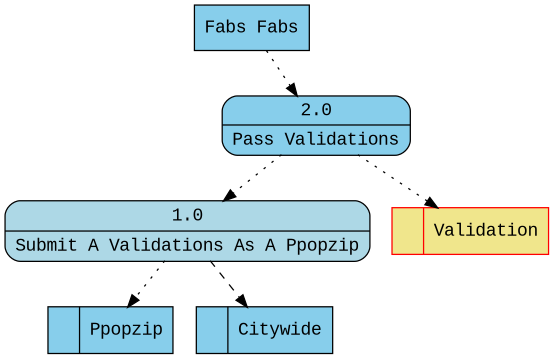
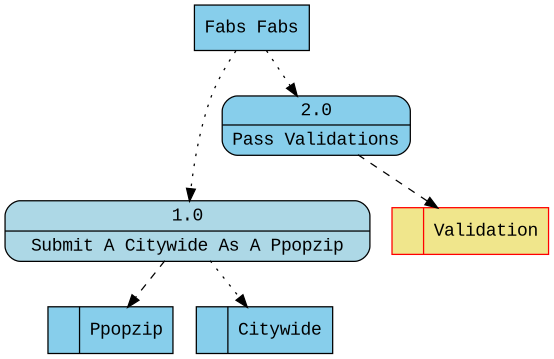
edge "2.0" -> "1.0": now "Fabs Fabs" -> "1.0"
edge "2.0" -> "Validation": style dotted -> dashed
node "1.0": text "Submit A Validations As A Ppopzip" -> "Submit A Citywide As A Ppopzip"
edge "1.0" -> "Ppopzip": style dotted -> dashed
edge "1.0" -> "Citywide": style dashed -> dotted
